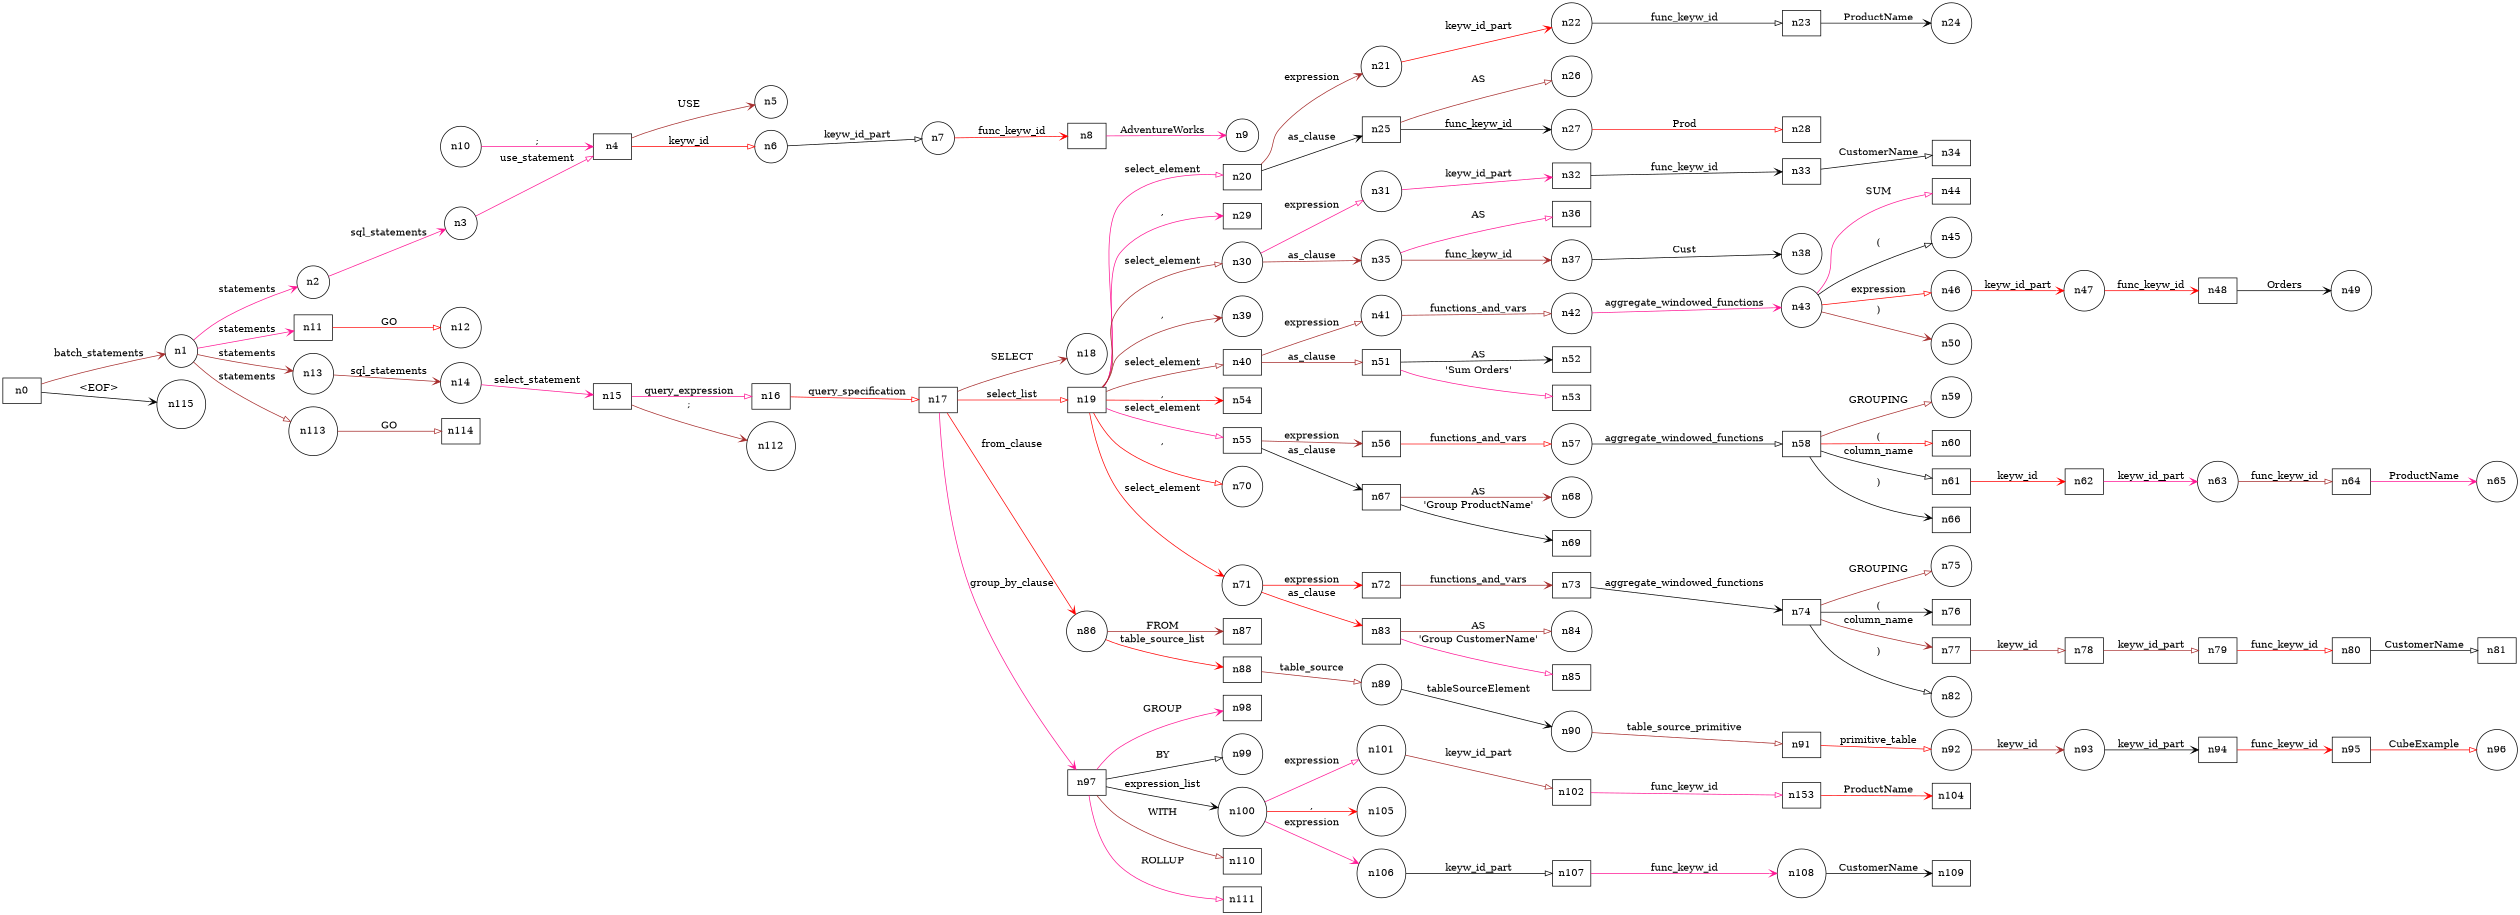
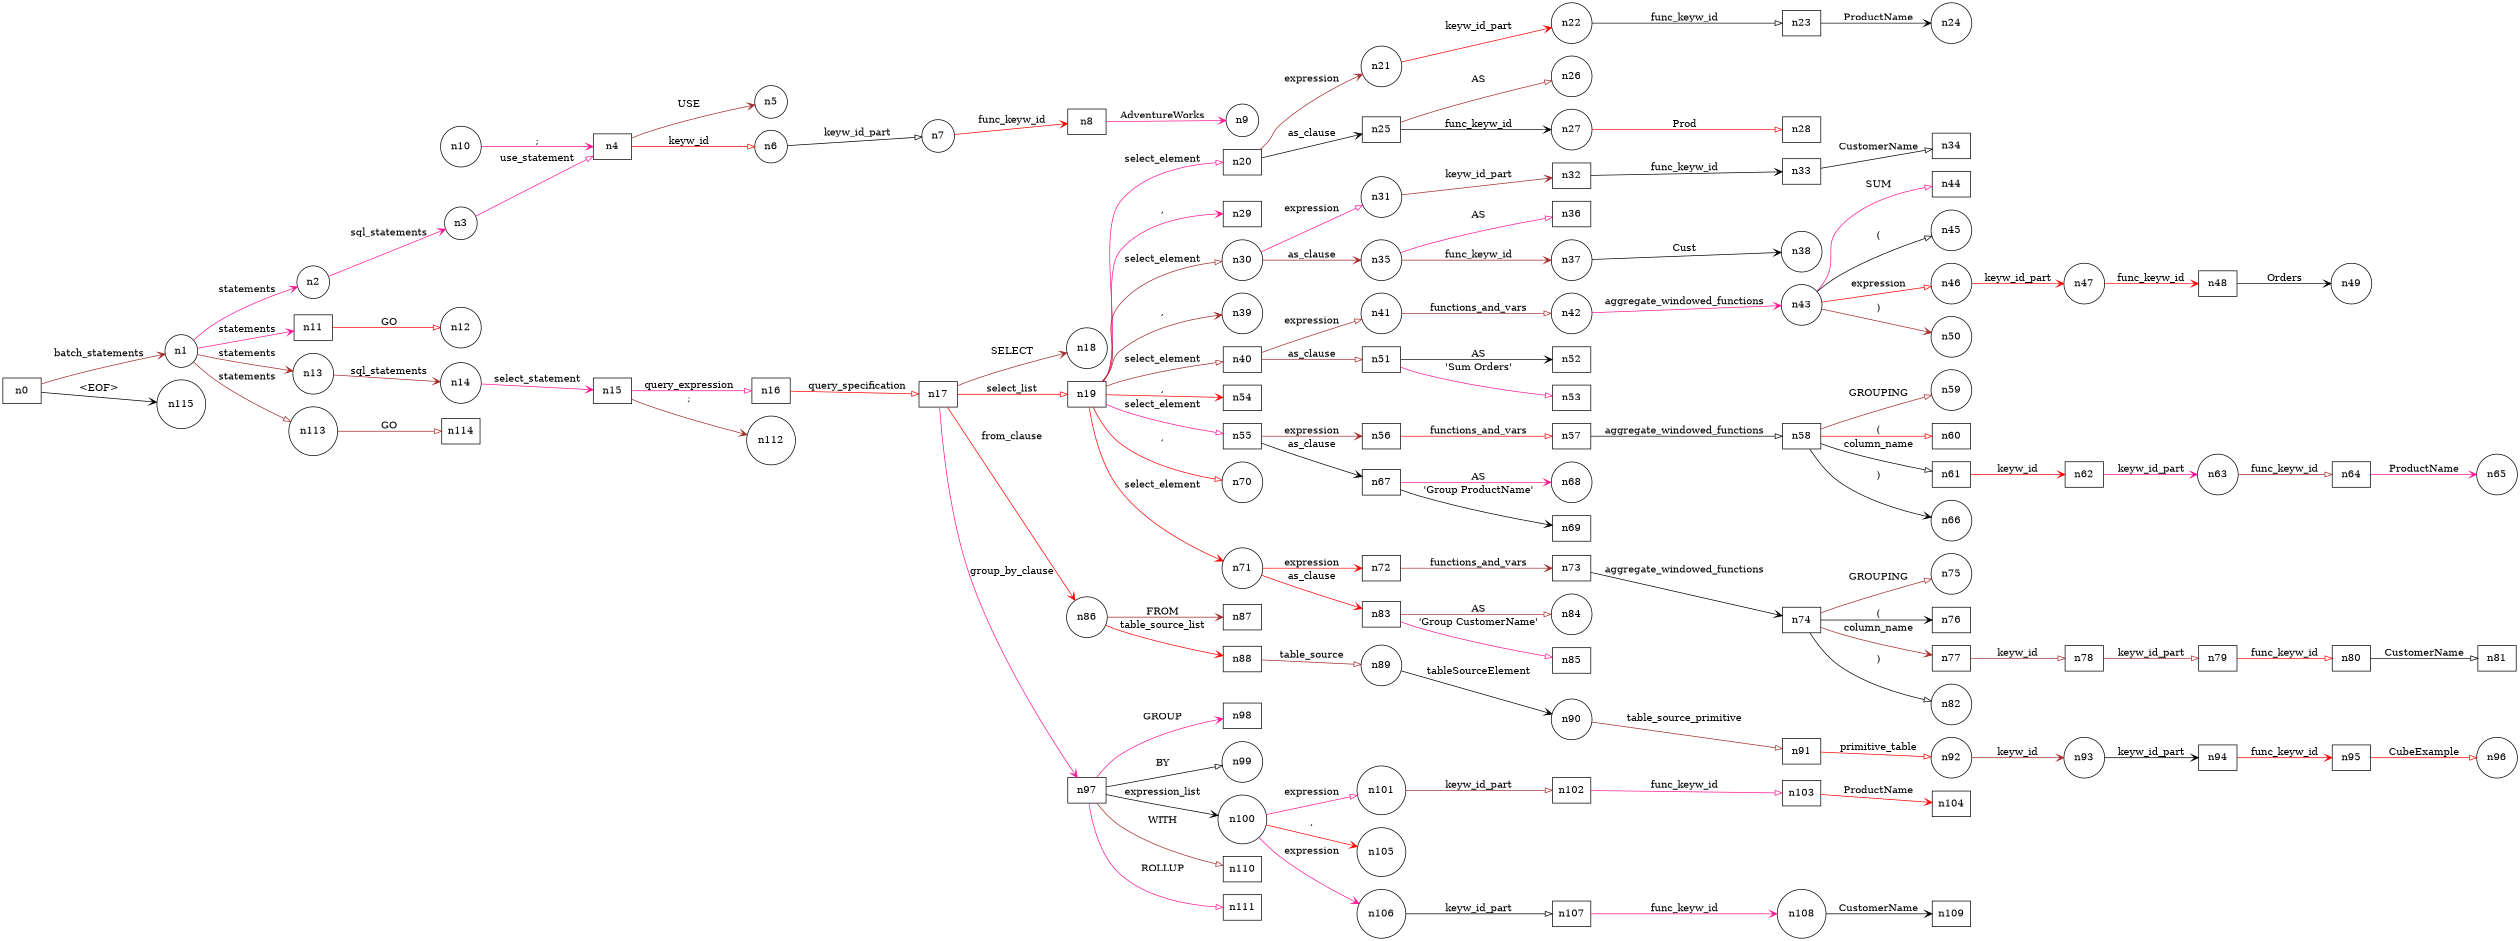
edge "n31" -> "n32": color deeppink -> brown
node "n57": shape circle -> box
edge "n67" -> "n68": color brown -> deeppink
node "n66": shape box -> circle
node "n153": label "n153" -> "n103"
